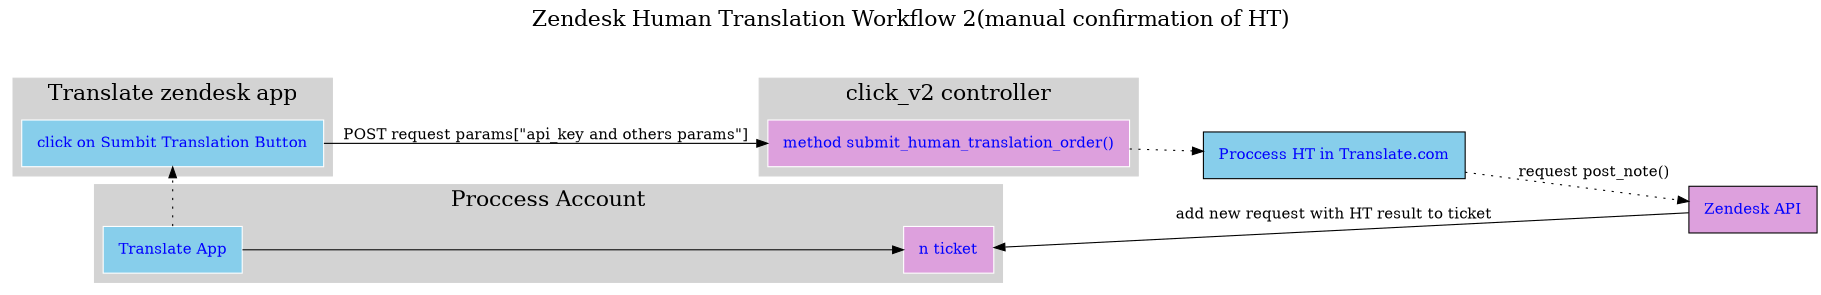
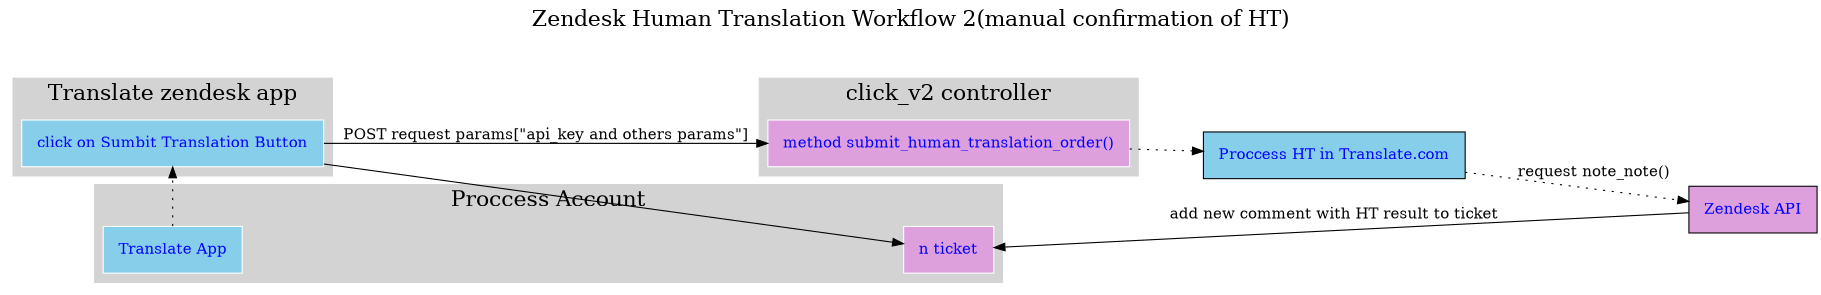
edge "Proccess HT in Translate.com" -> "Zendesk API": label "request post_note()" -> "request note_note()"
edge "Zendesk API" -> "n ticket": label "add new request with HT result to ticket" -> "add new comment with HT result to ticket"
edge "Translate App" -> "n ticket": now "click on Sumbit Translation Button" -> "n ticket"
